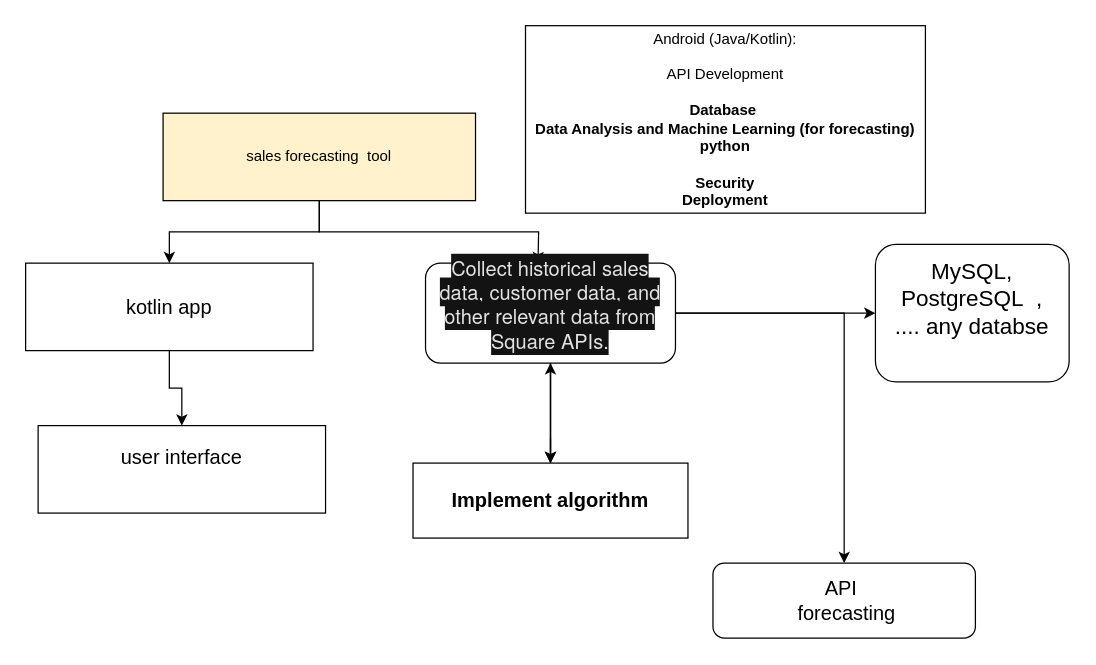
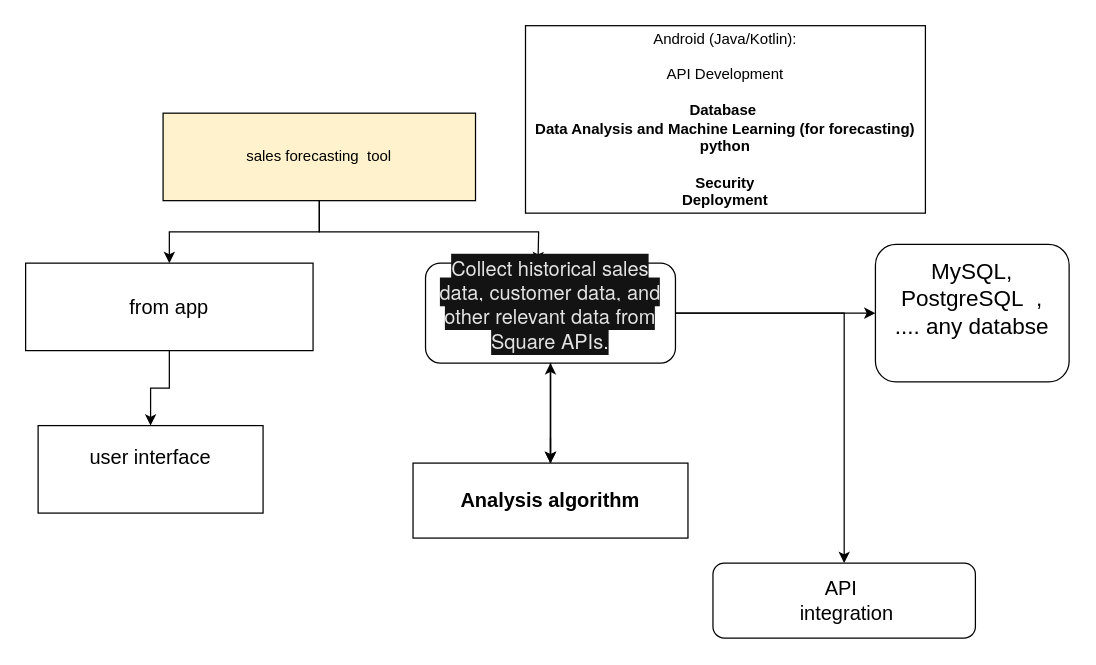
node "kotlin app": label "kotlin app" -> "from app"
node "user interface": size 288x88 -> 225x88
node "Implement algorithm": label "Implement algorithm" -> "Analysis algorithm"
node "API forecasting": label "API forecasting" -> "API integration"
